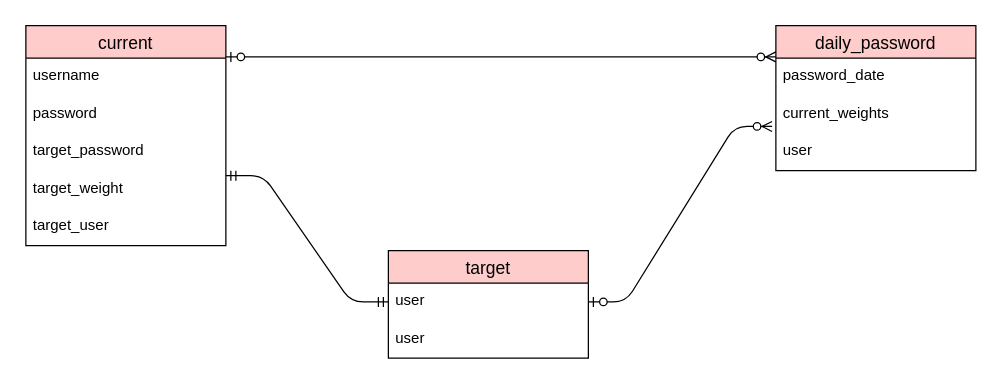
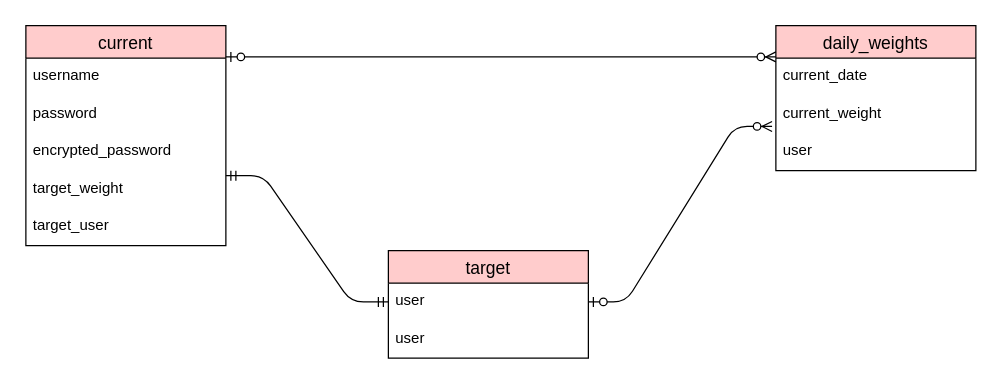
node "daily_password": label "daily_password" -> "daily_weights"
node "password_date": label "password_date" -> "current_date"
node "current_weights": label "current_weights" -> "current_weight"
node "target_password": label "target_password" -> "encrypted_password"
